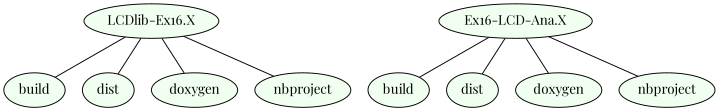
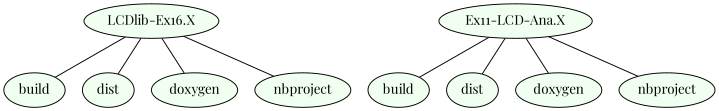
node "Ex16-LCD-Ana.X": label "Ex16-LCD-Ana.X" -> "Ex11-LCD-Ana.X"
